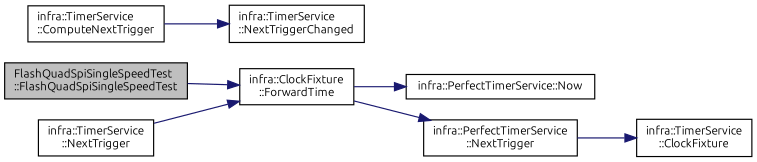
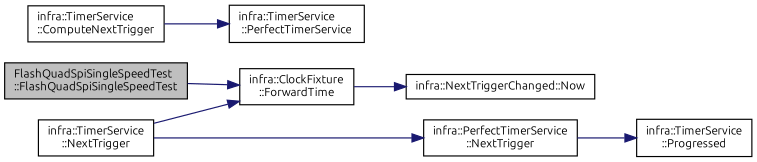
node "infra::TimerService ::NextTriggerChanged": label "infra::TimerService ::NextTriggerChanged" -> "infra::TimerService ::PerfectTimerService"
node "infra::PerfectTimerService::Now": label "infra::PerfectTimerService::Now" -> "infra::NextTriggerChanged::Now"
edge "infra::ClockFixture ::ForwardTime" -> "infra::PerfectTimerService ::NextTrigger": now "infra::TimerService ::NextTrigger" -> "infra::PerfectTimerService ::NextTrigger"
node "infra::TimerService ::ClockFixture": label "infra::TimerService ::ClockFixture" -> "infra::TimerService ::Progressed"
